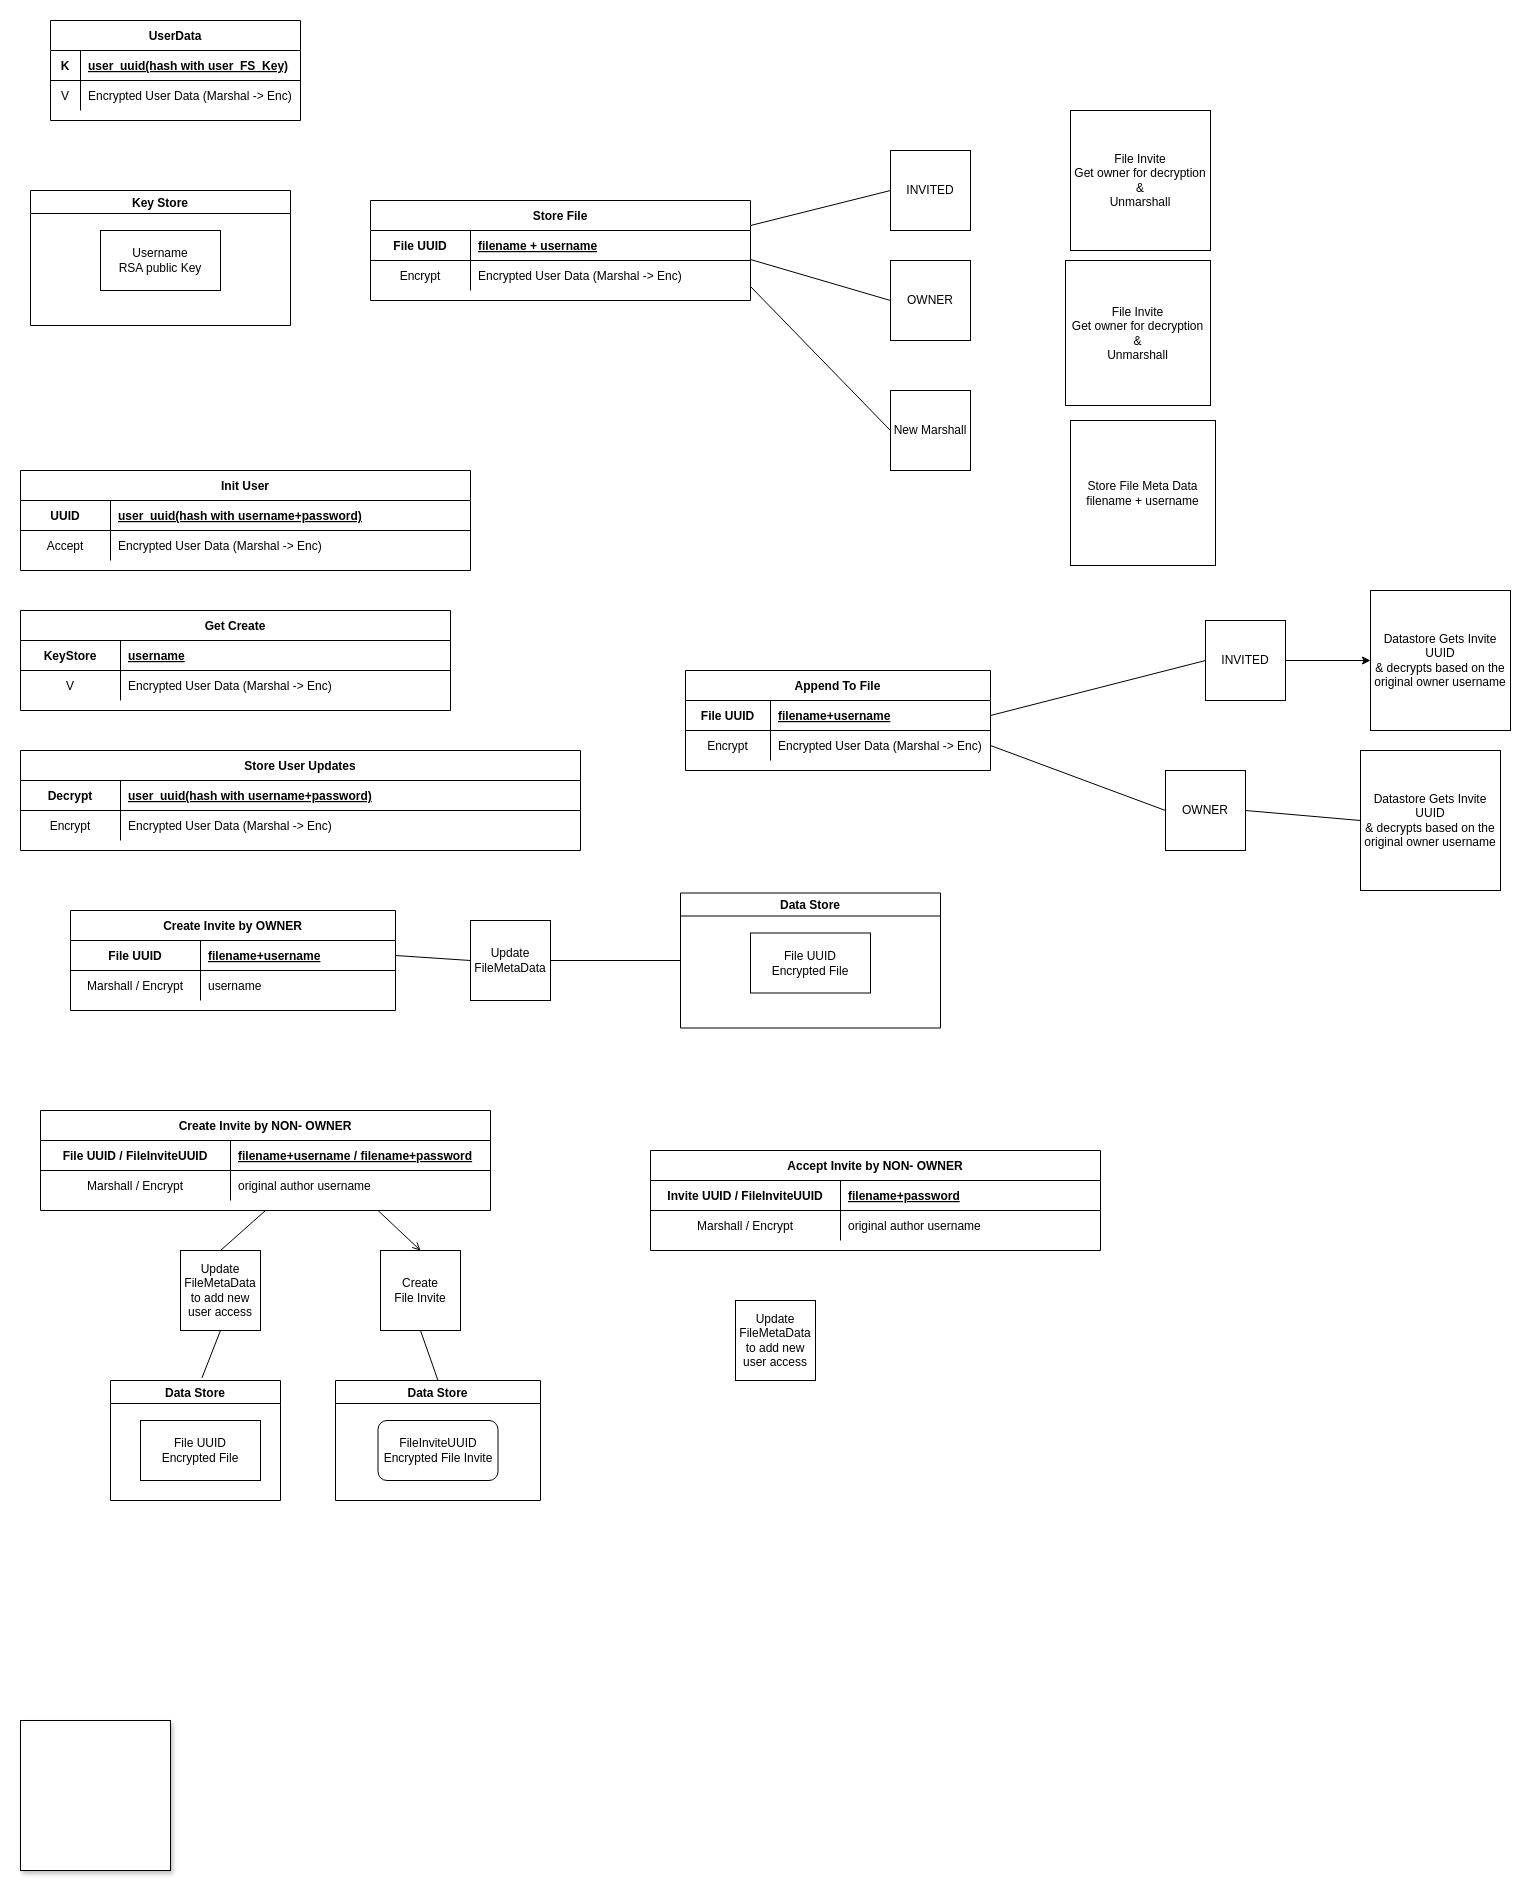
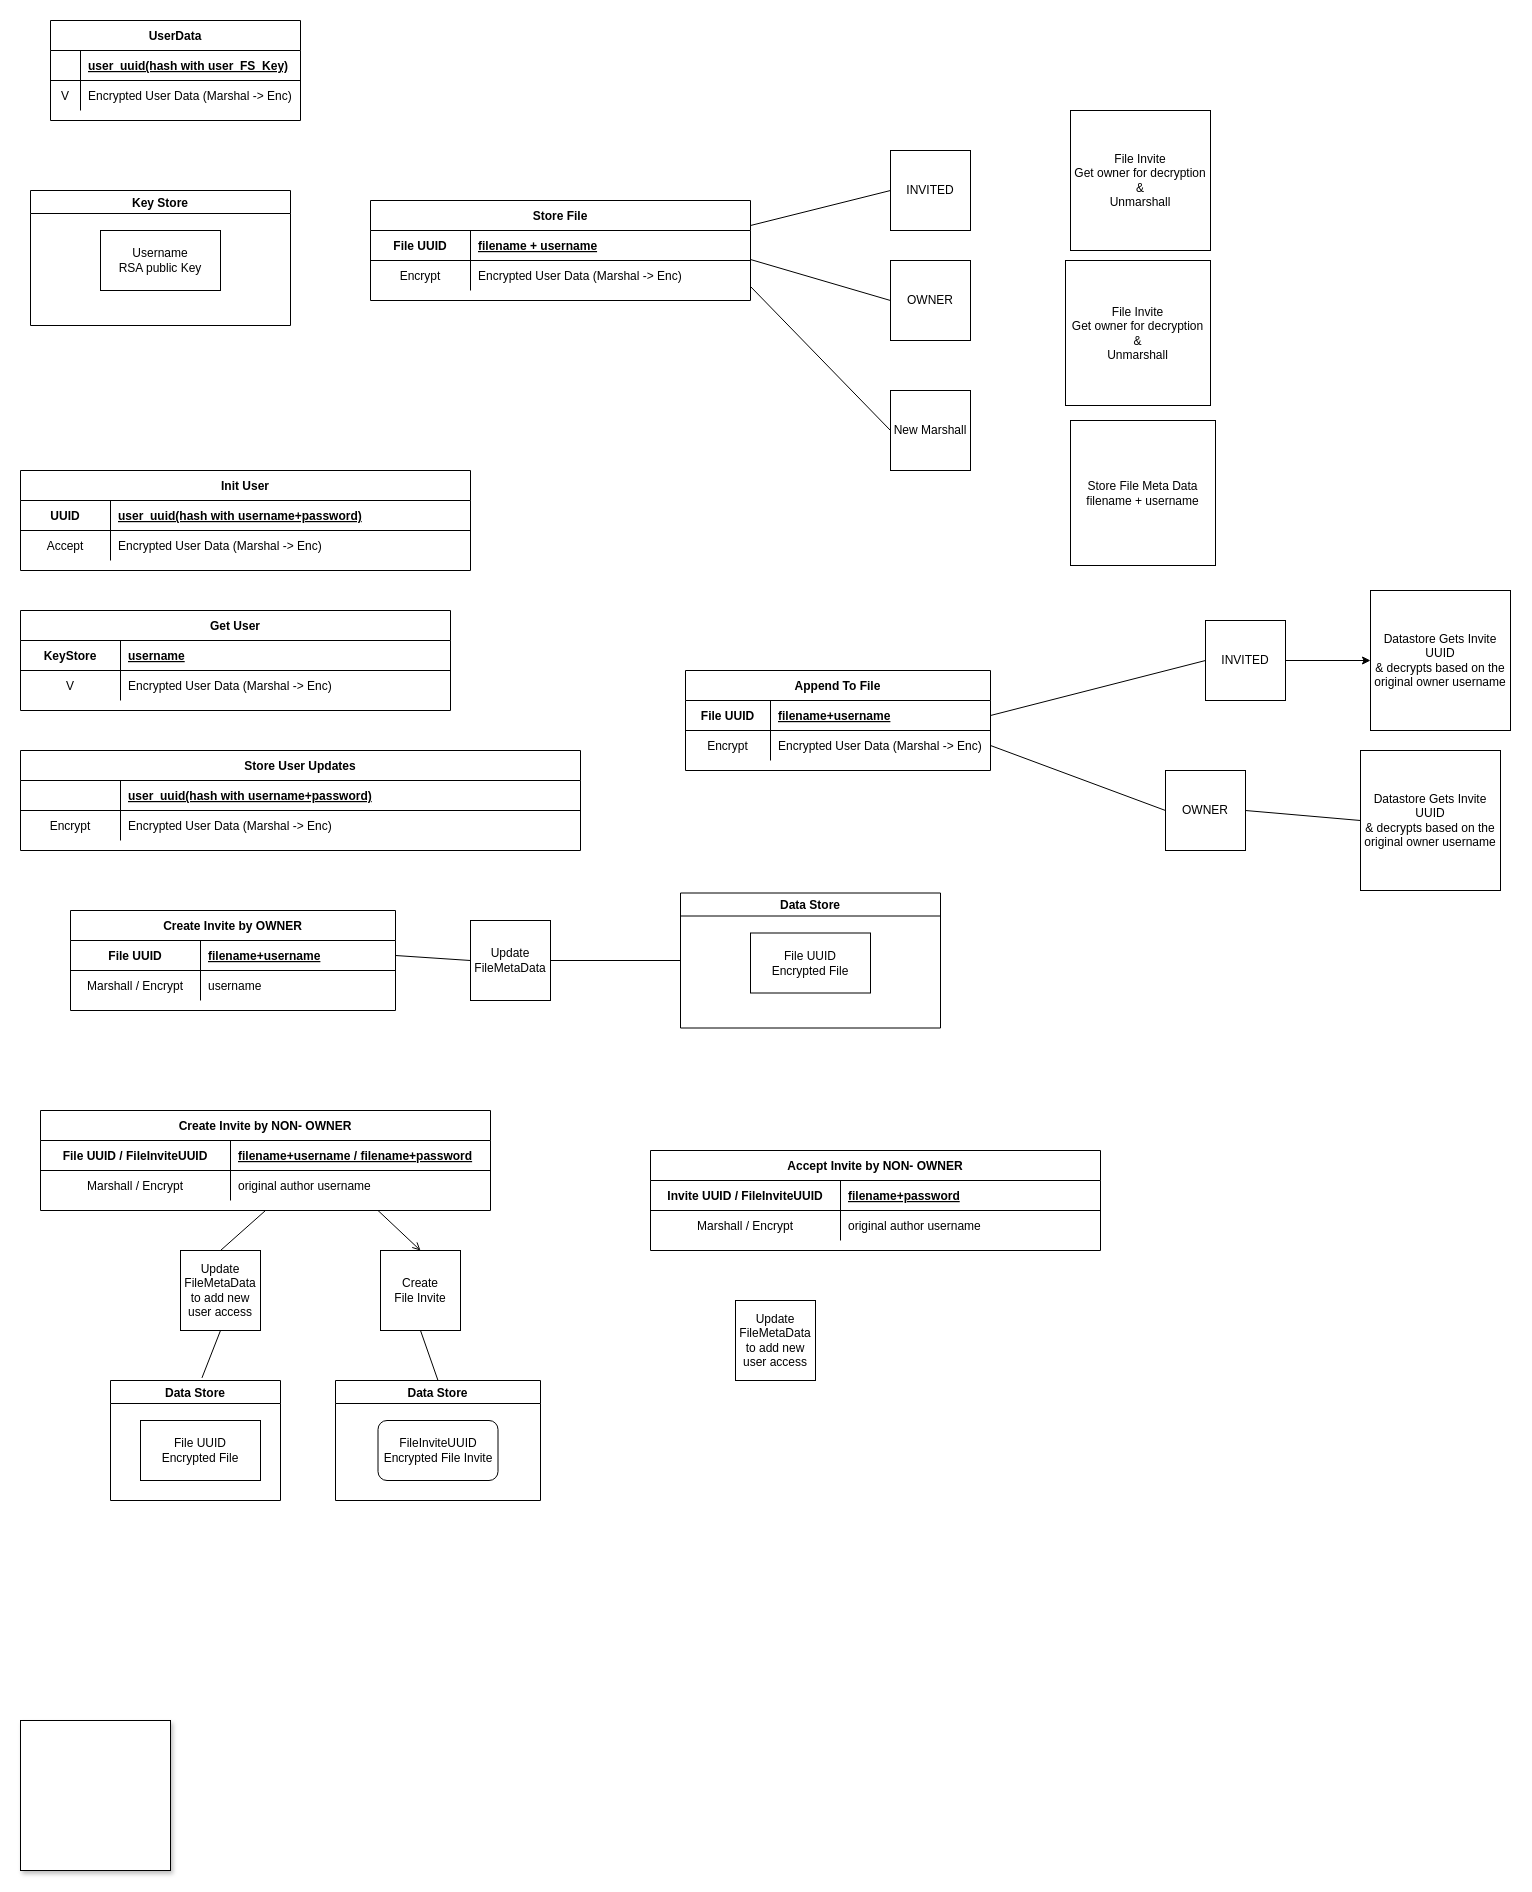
node "K": removed
node "Get Create": label "Get Create" -> "Get User"
node "Decrypt": removed
